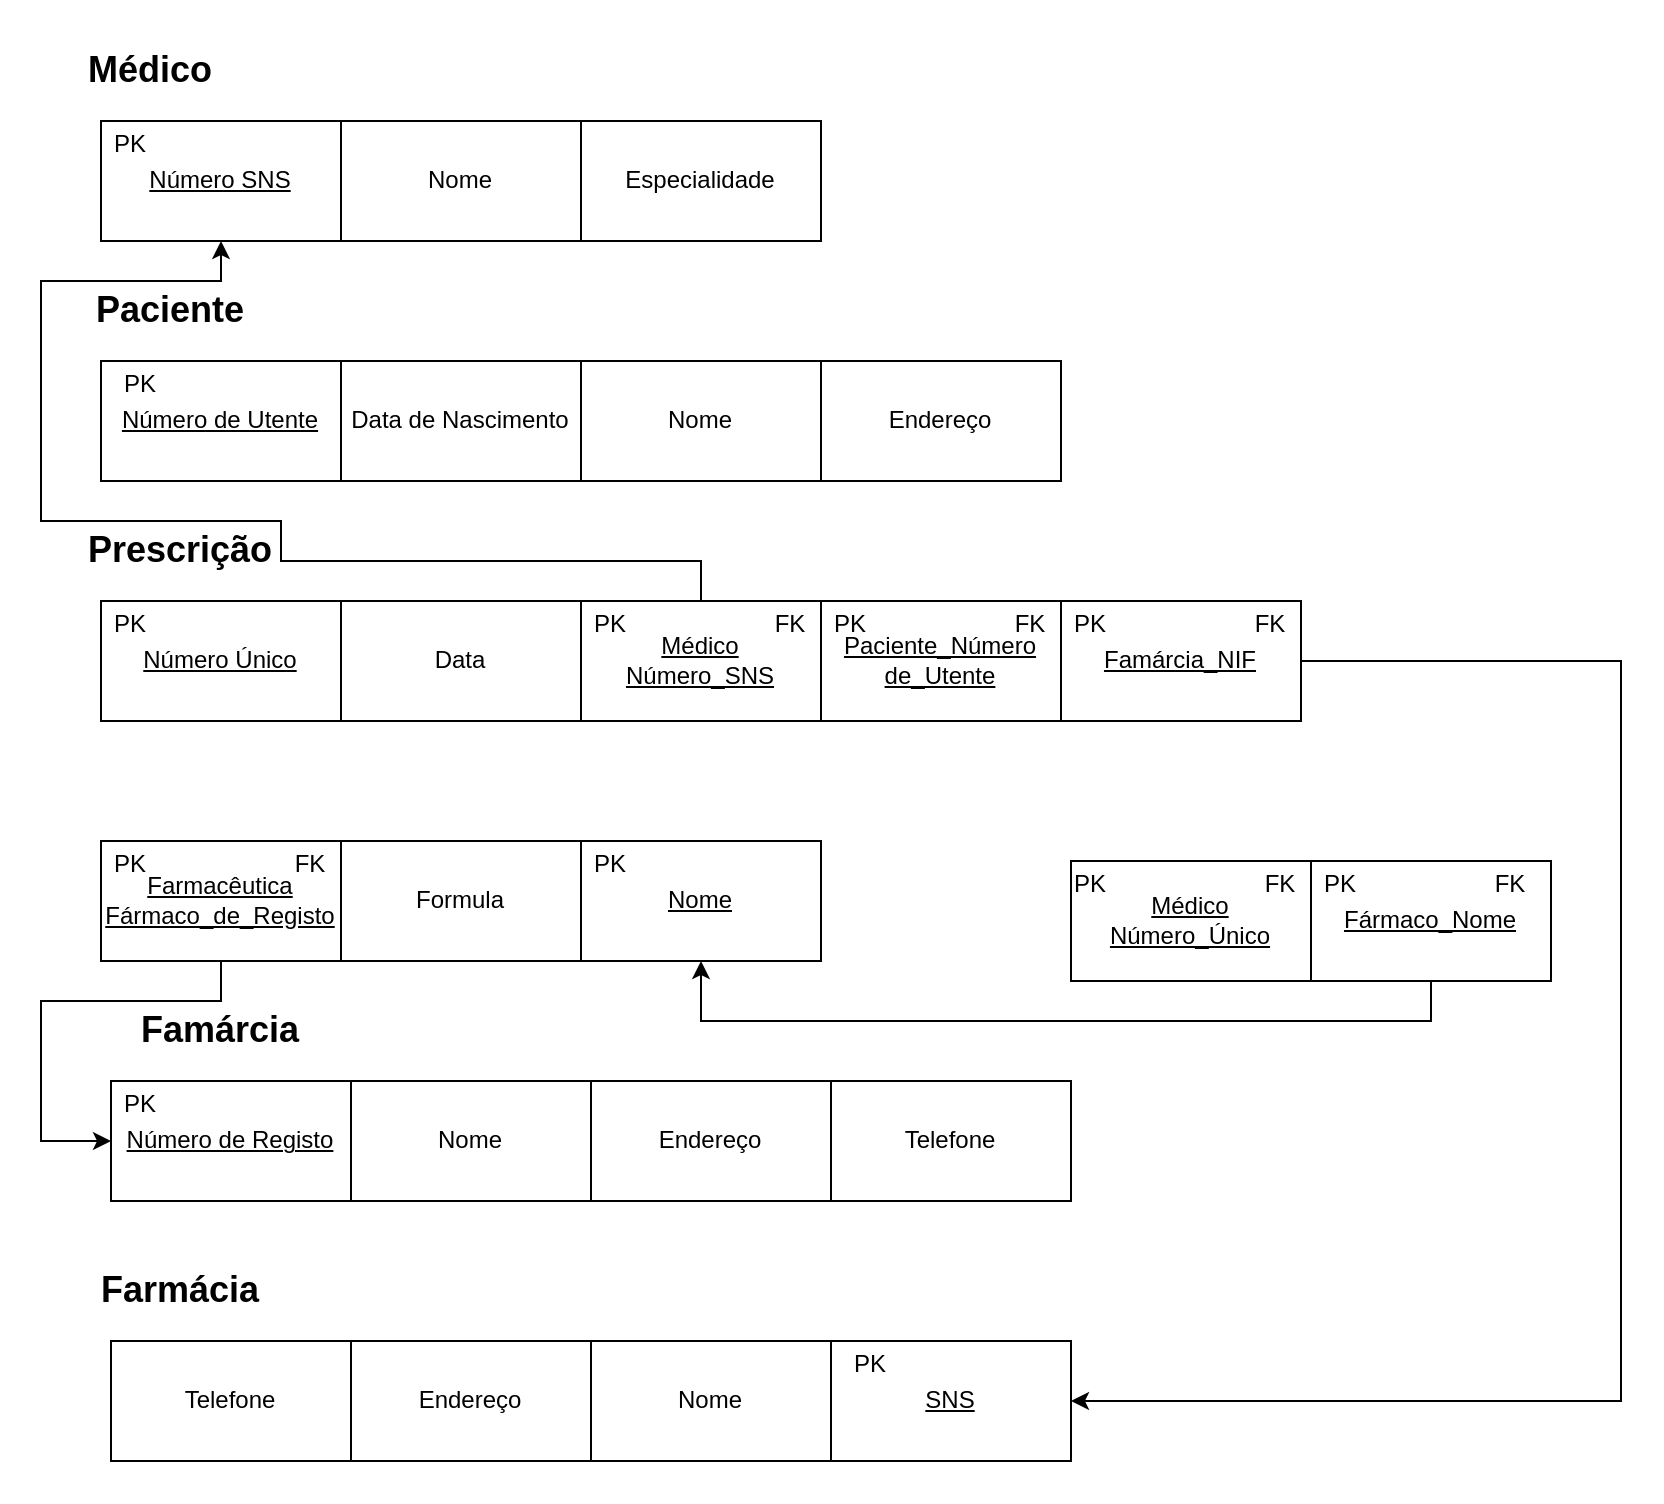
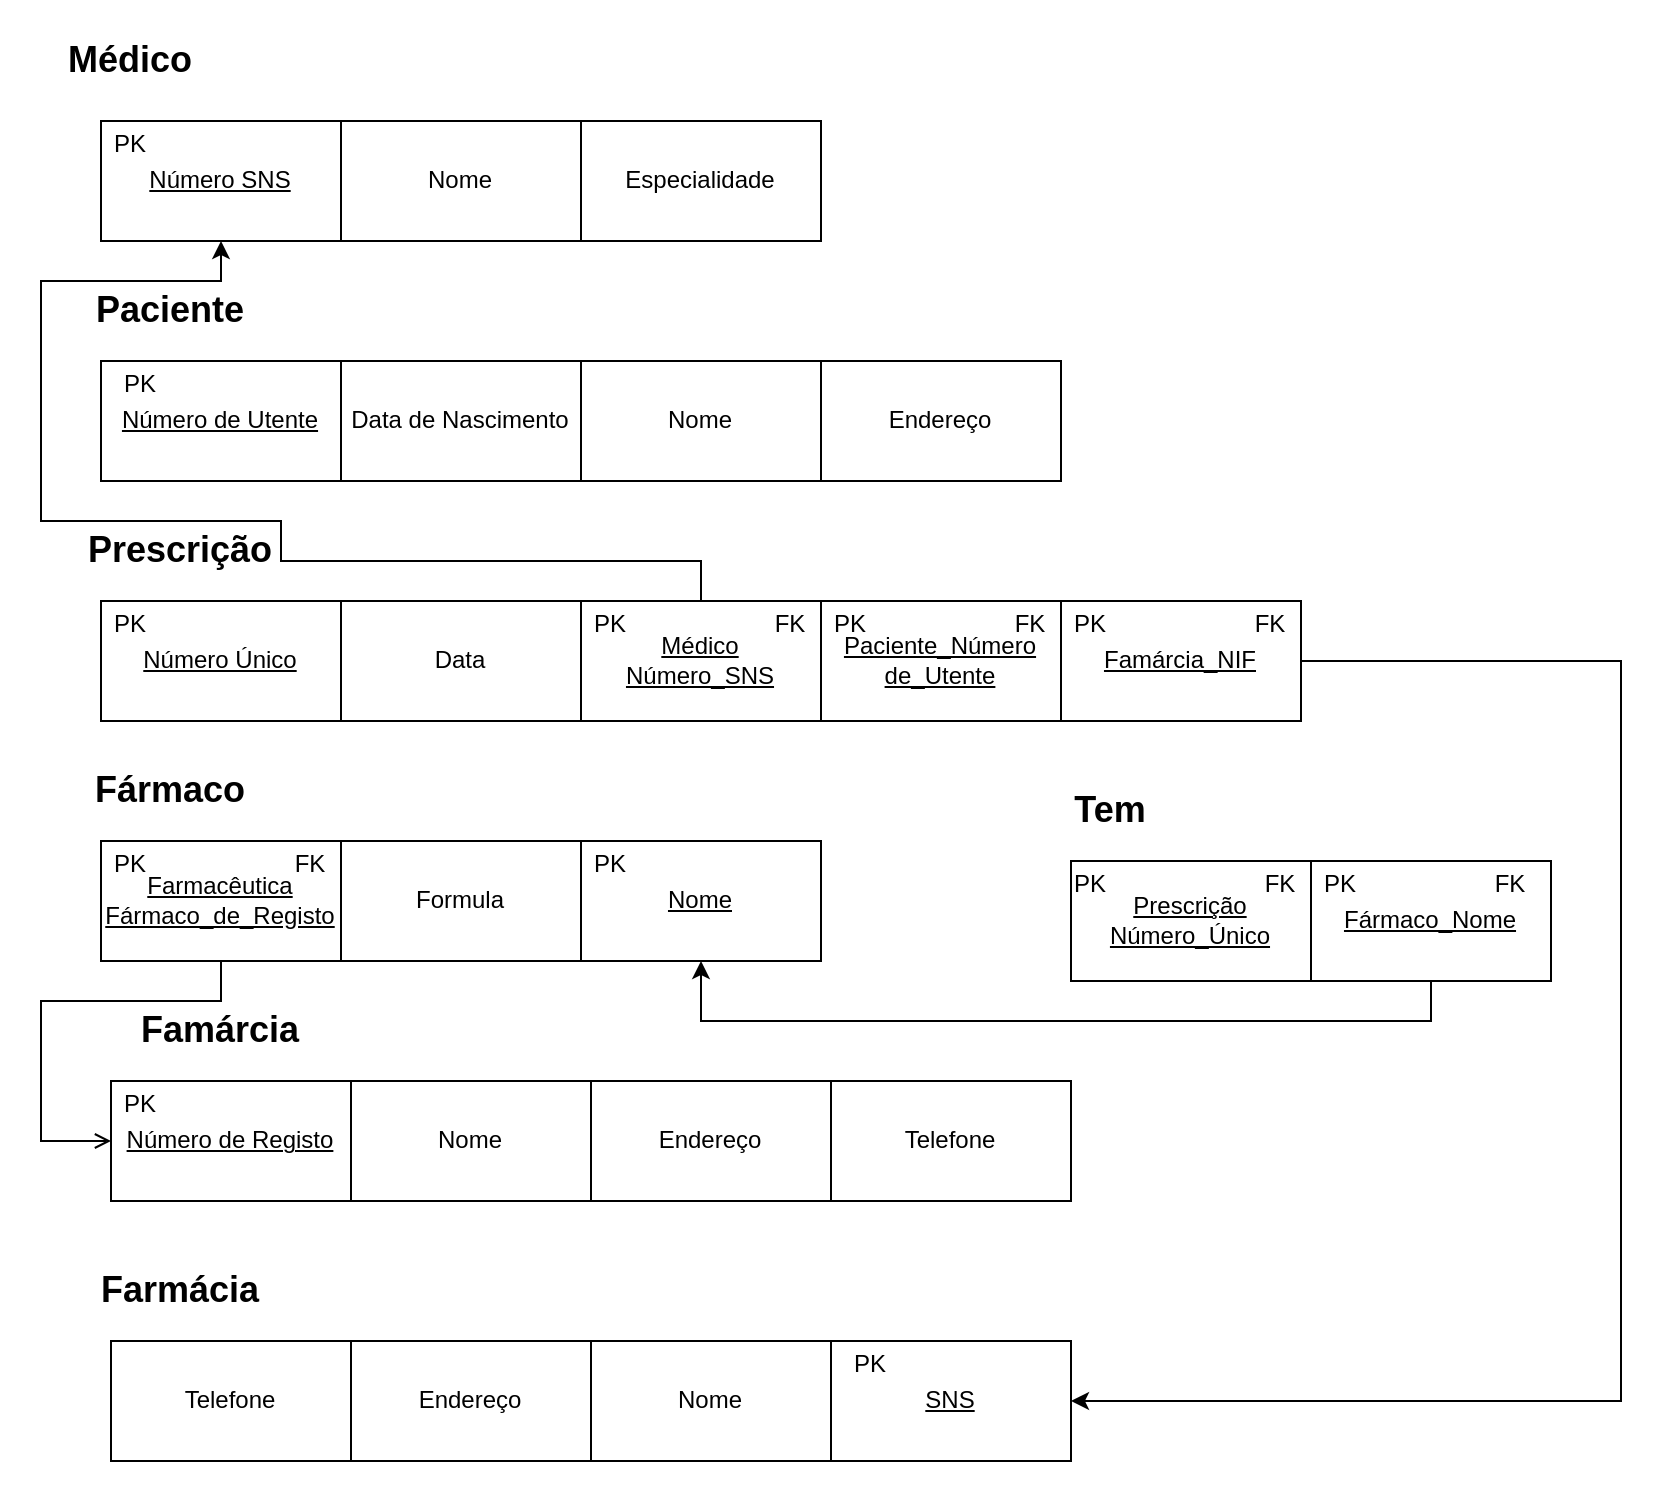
node "Médico": moved (151, 71) -> (131, 61)
node "Fármaco": added
node "Tem": added
node "Médico Número_Único": label "Médico Número_Único" -> "Prescrição Número_Único"
edge "Farmacêutica Fármaco_de_Registo" -> "Número de Registo": arrowhead classic -> open
